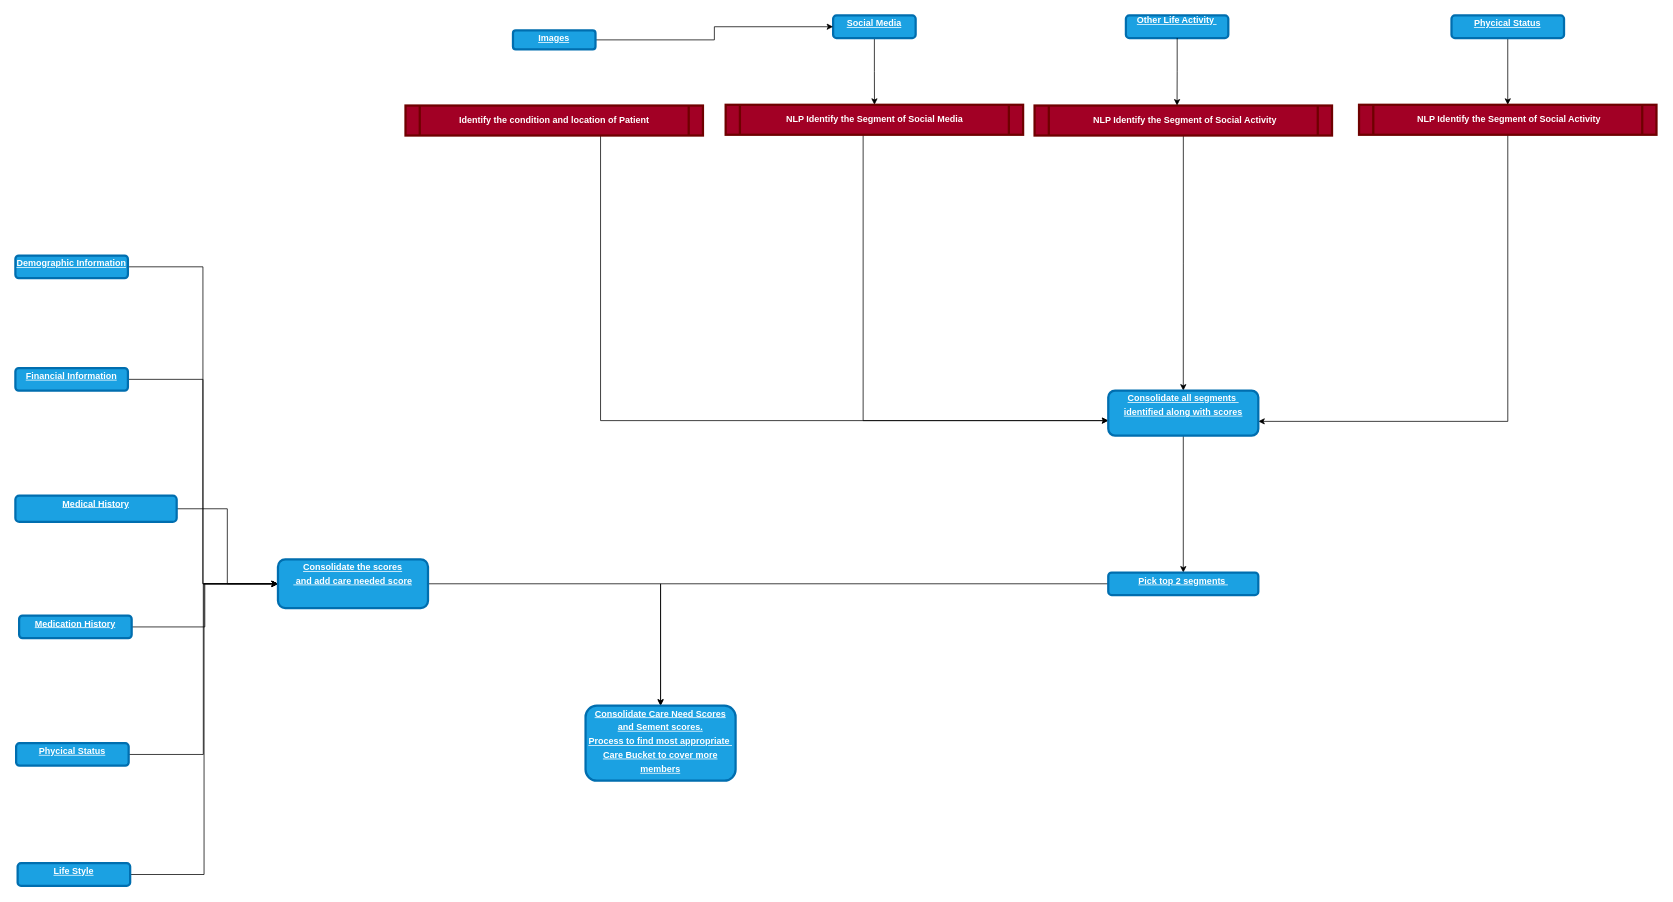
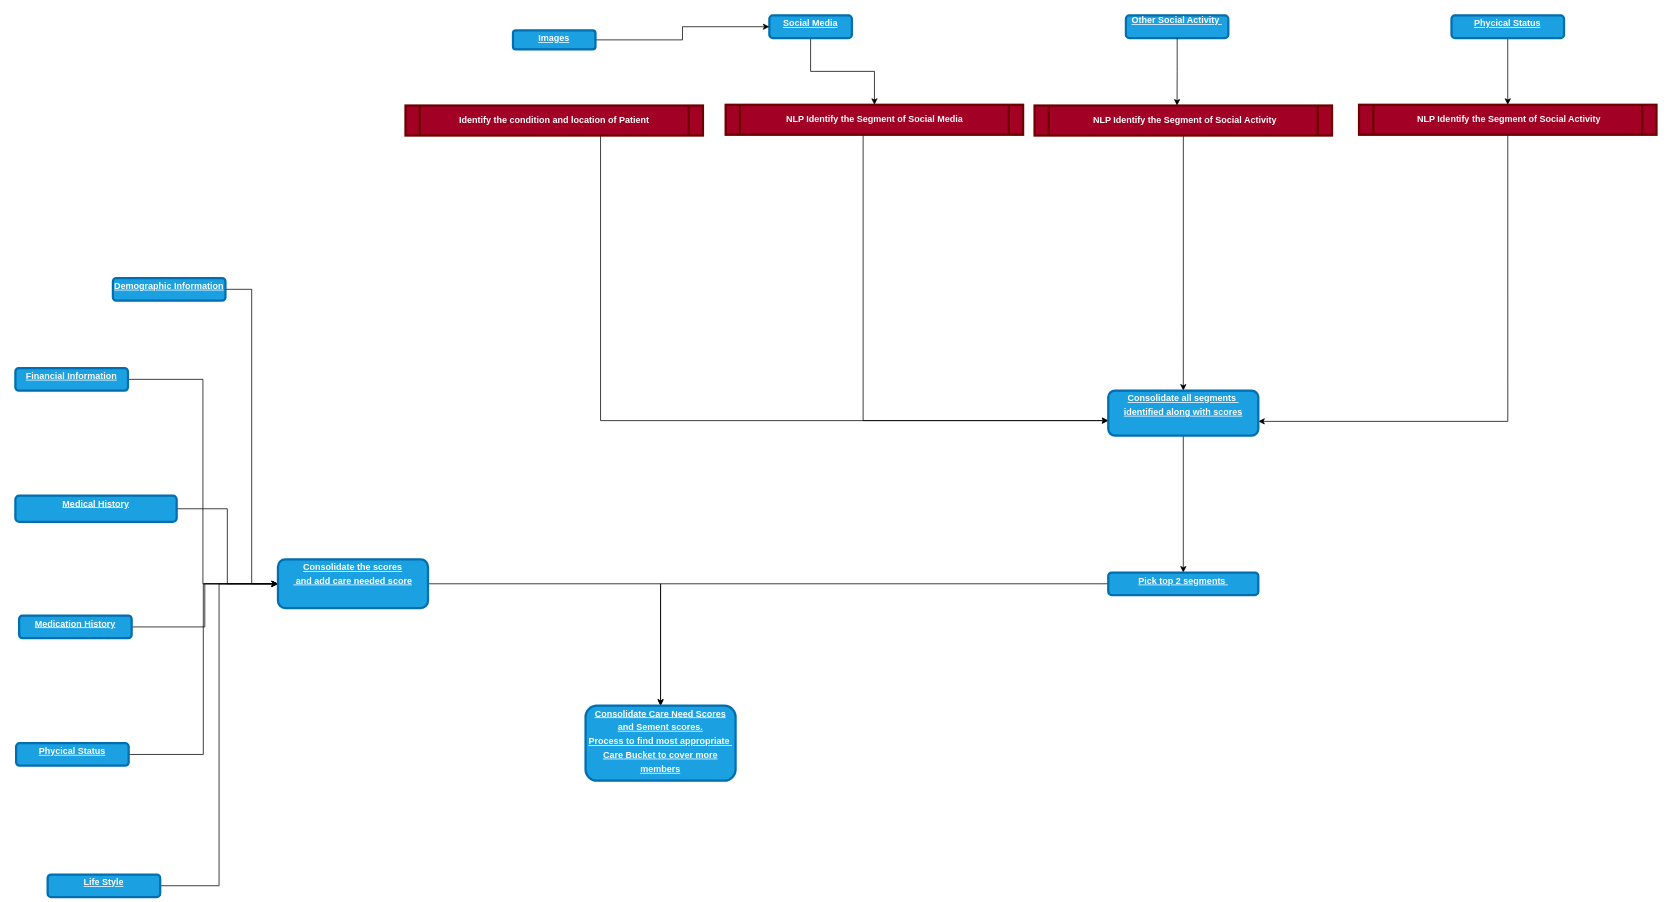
node "Other Life Activity": label "Other Life Activity" -> "Other Social Activity"
node "Social Media": moved (874, 27) -> (810, 27)
node "Demographic Information": moved (72, 267) -> (169, 289)
node "Life Style": moved (74, 874) -> (104, 885)
